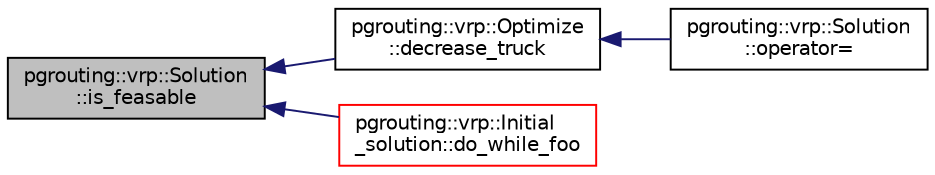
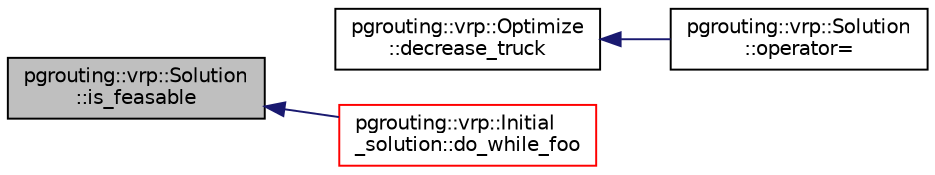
edge "pgrouting::vrp::Optimize ::decrease_truck" -> "pgrouting::vrp::Solution ::is_feasable": removed
